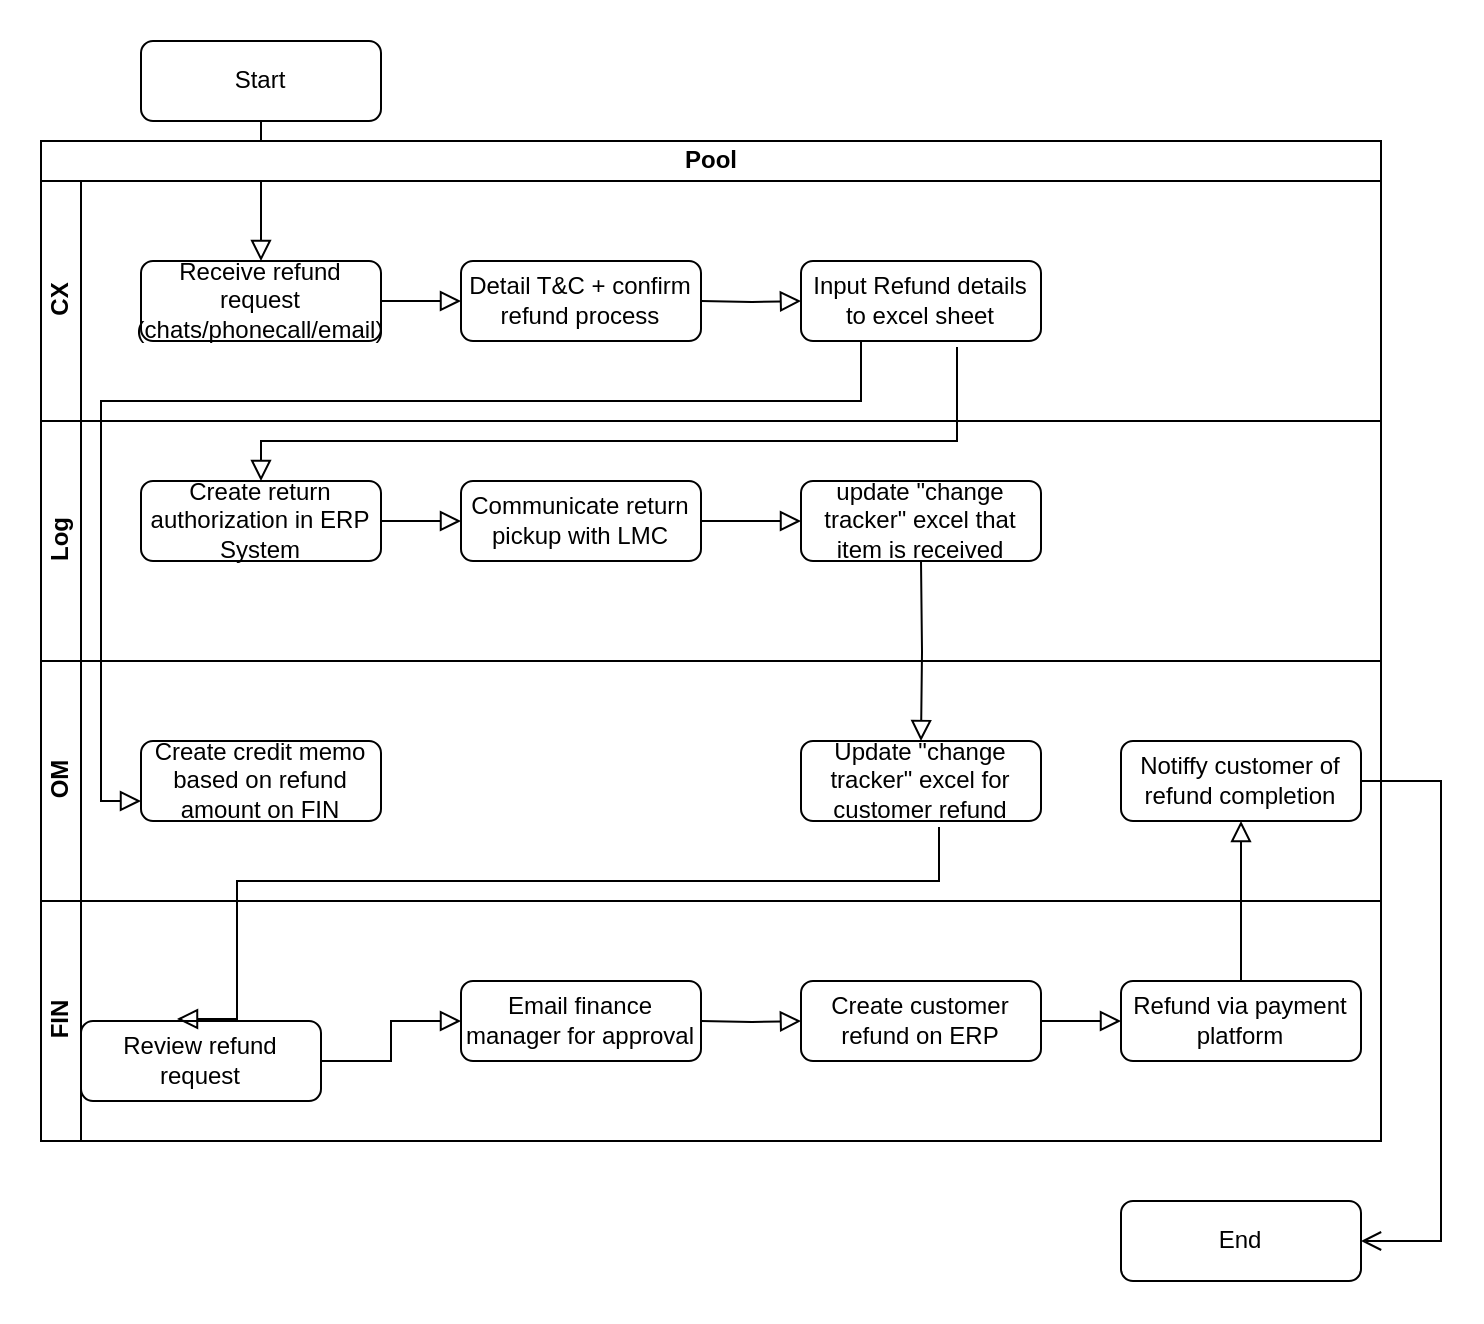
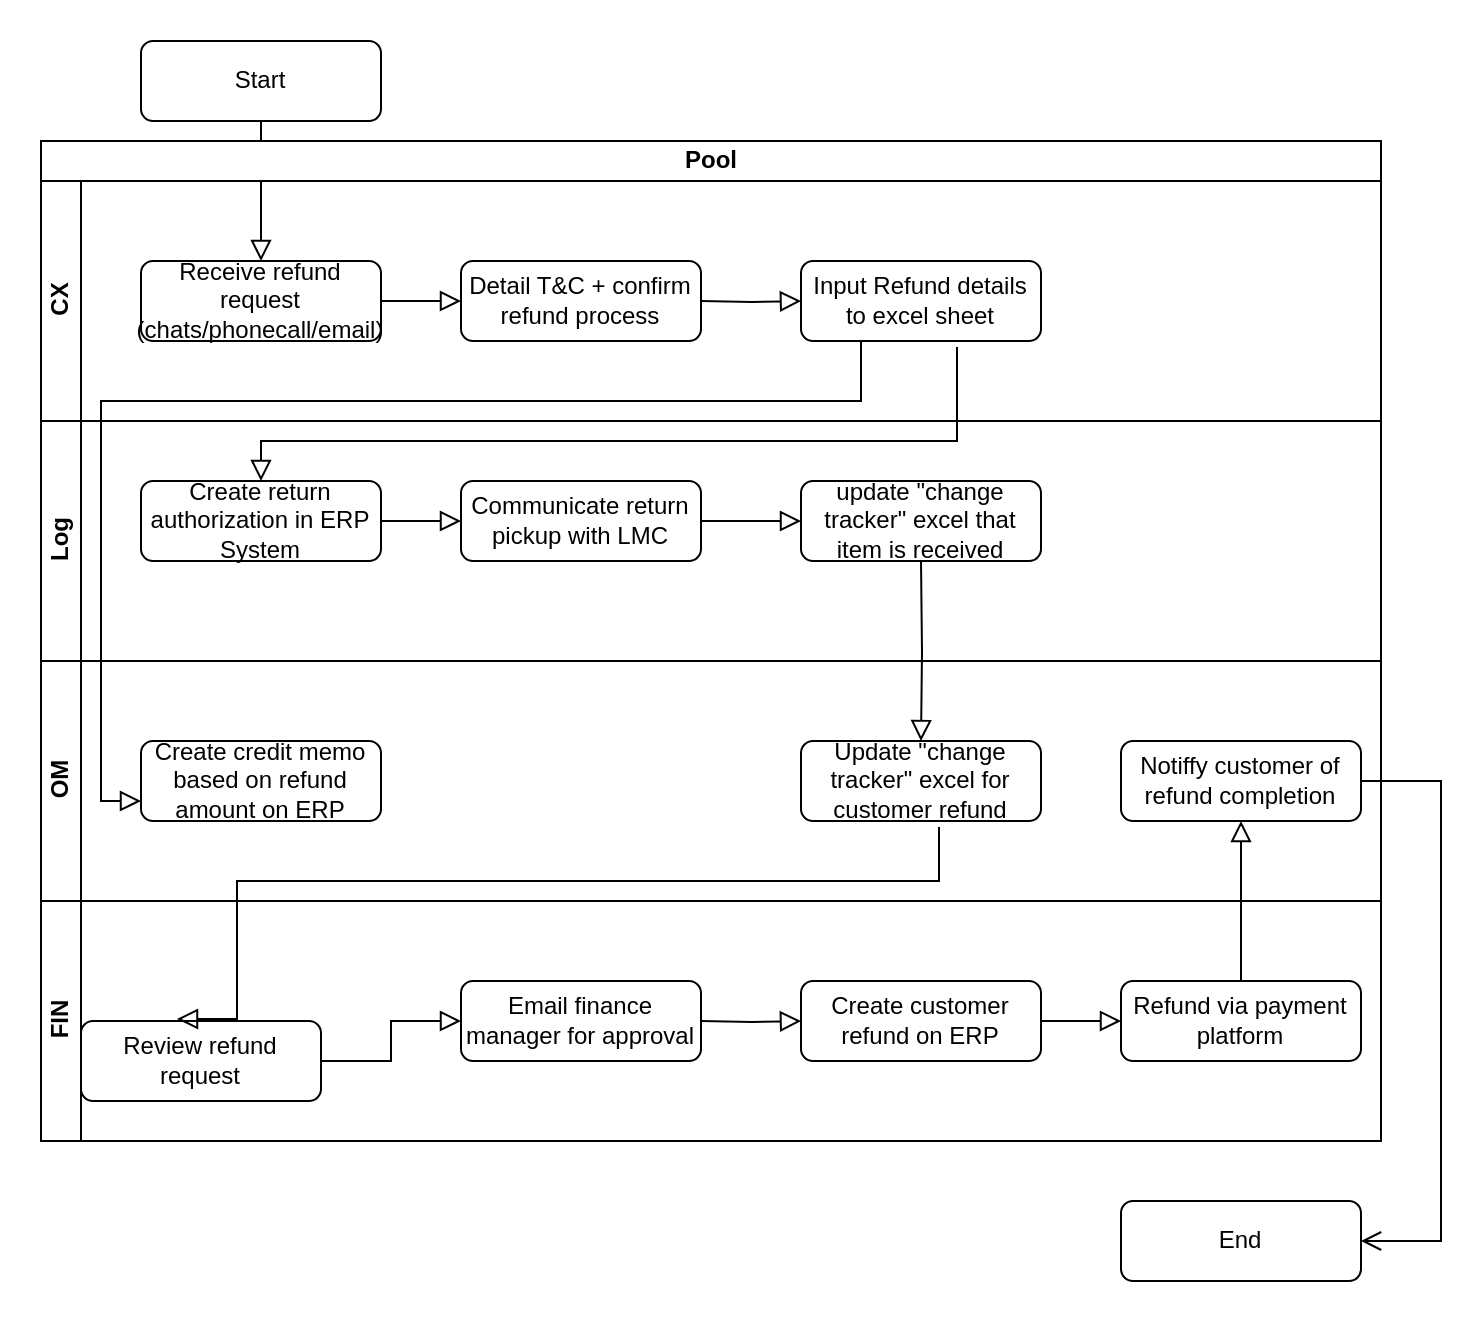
node "Create credit memo based on refund amount on FIN": label "Create credit memo based on refund amount on FIN" -> "Create credit memo based on refund amount on ERP"
